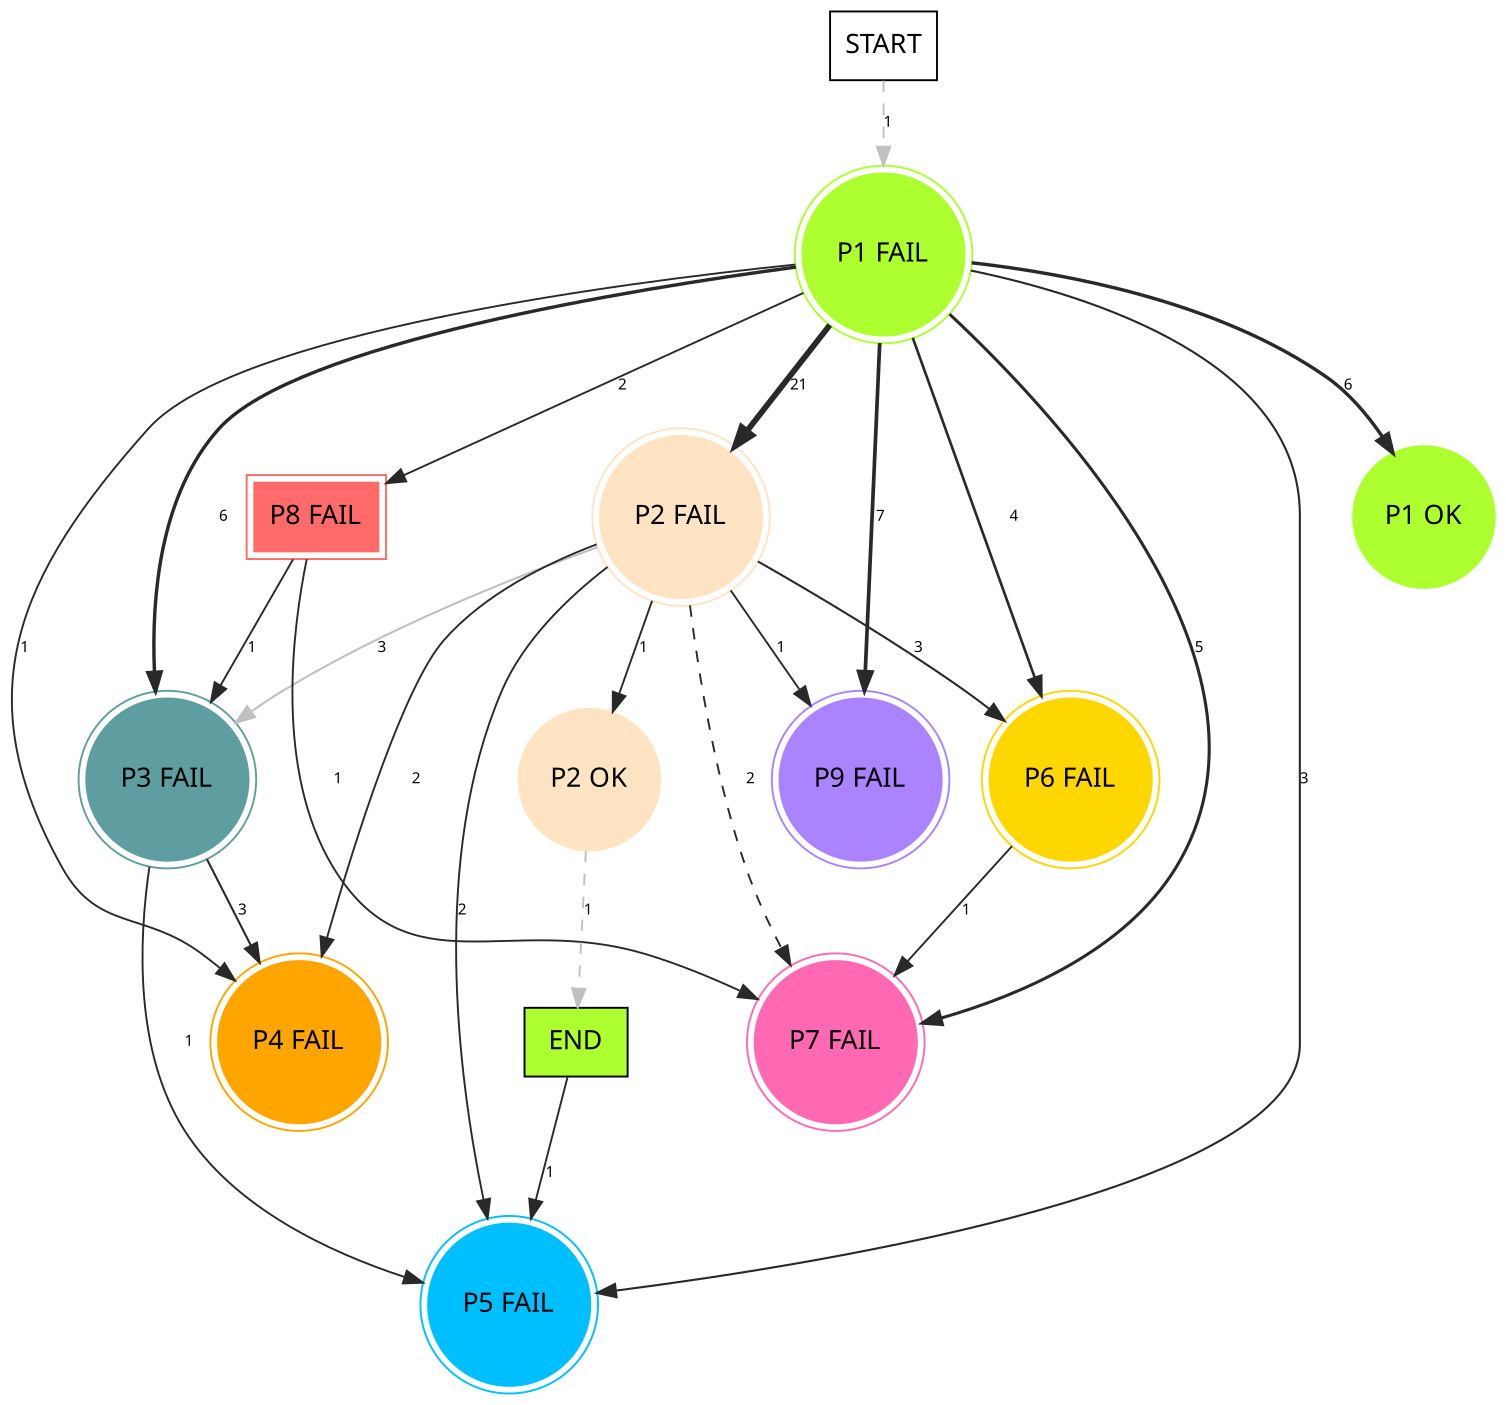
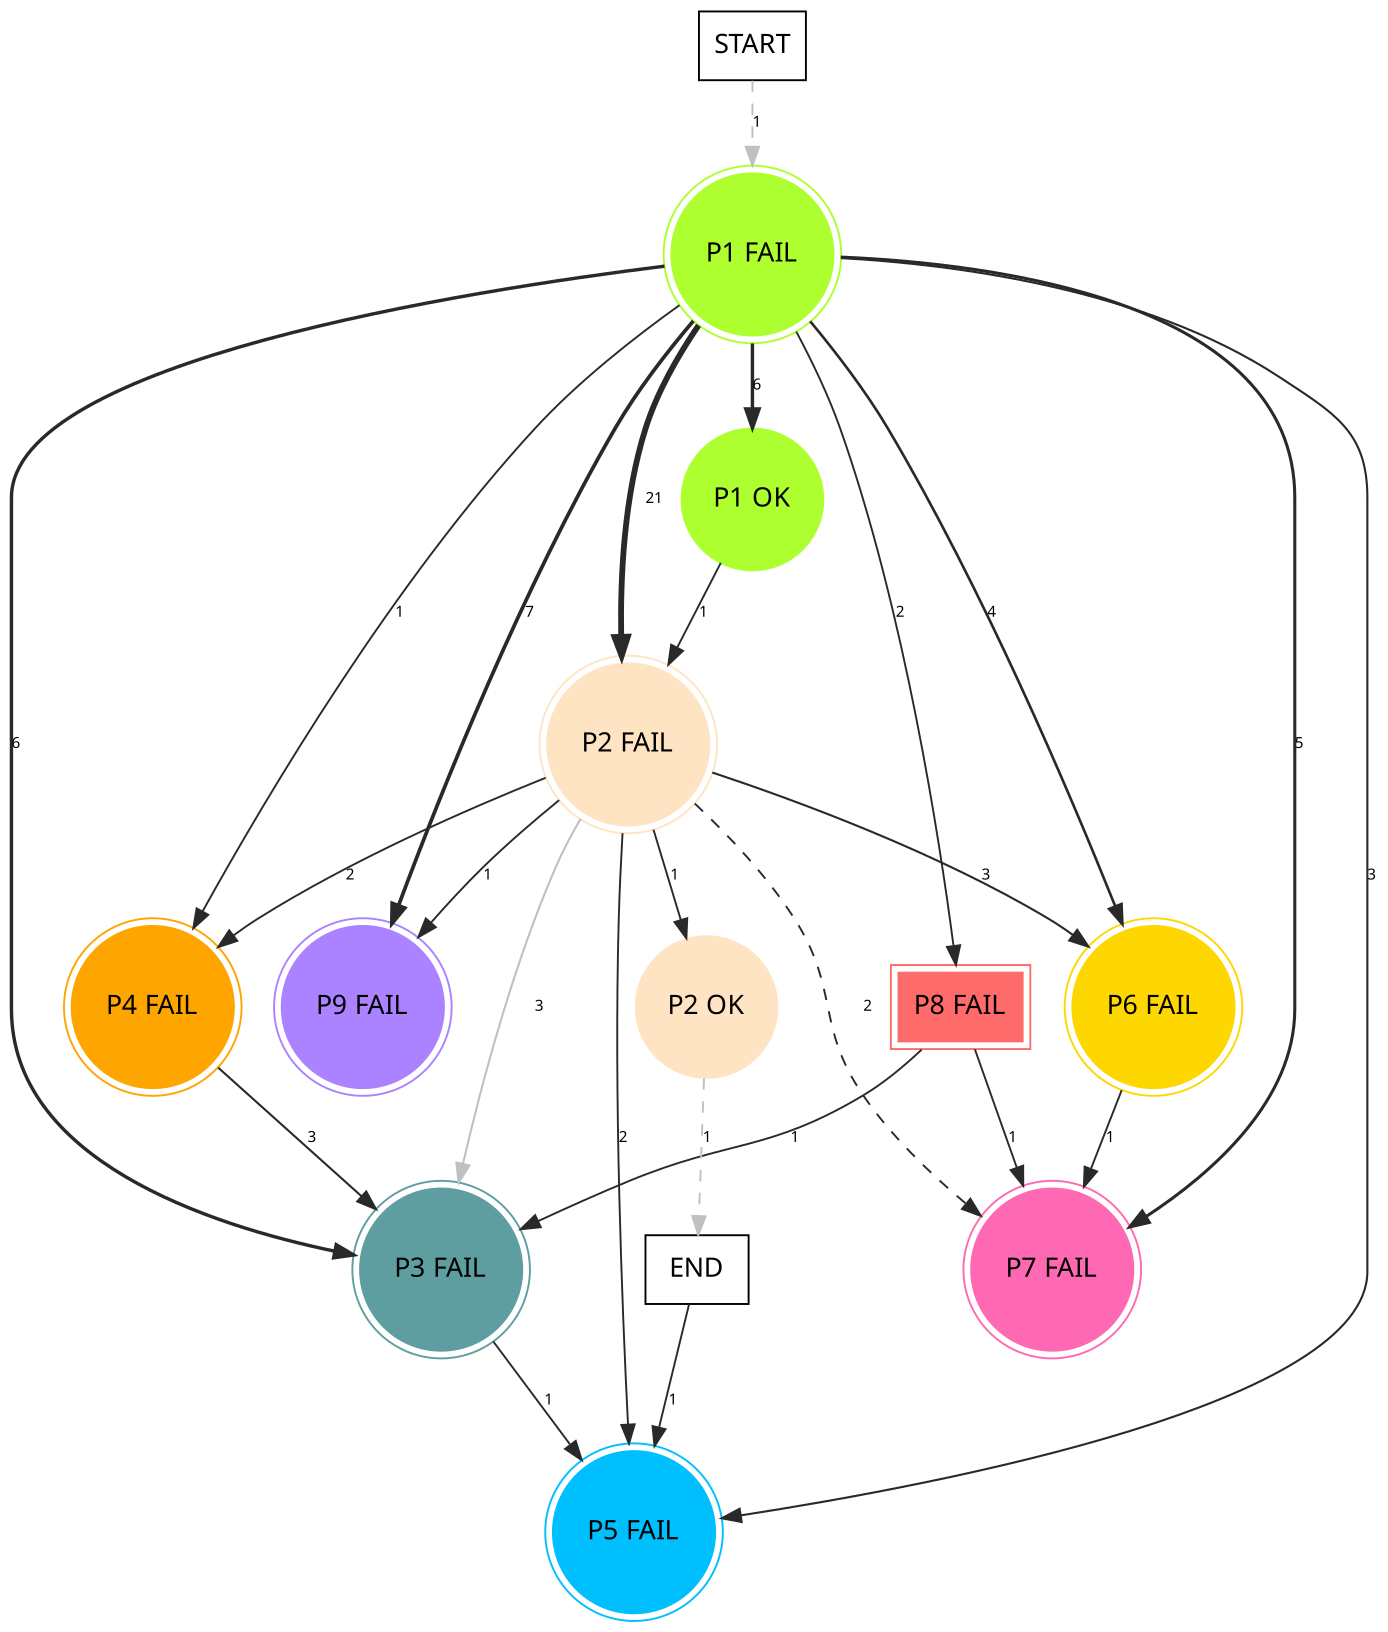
edge "P1 OK" -> "P2 FAIL": added, label "1"
edge "P3 FAIL" -> "P4 FAIL": reversed
node "END": fillcolor greenyellow -> white
